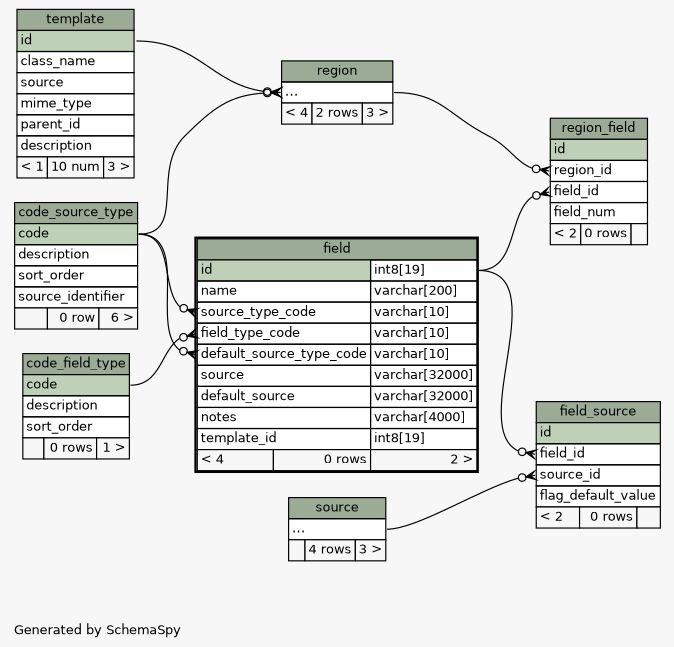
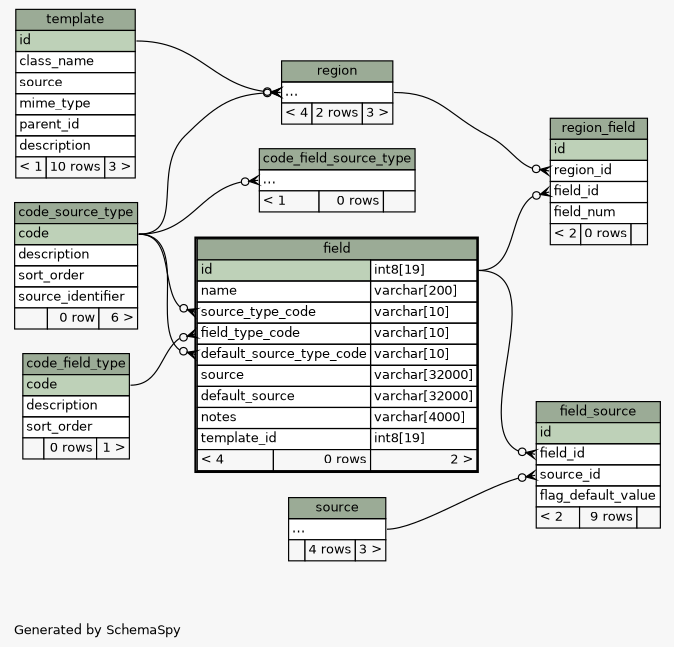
node "template": text "10 num" -> "10 rows"
node "code_field_source_type": added
node "field_source": text "0 rows" -> "9 rows"
